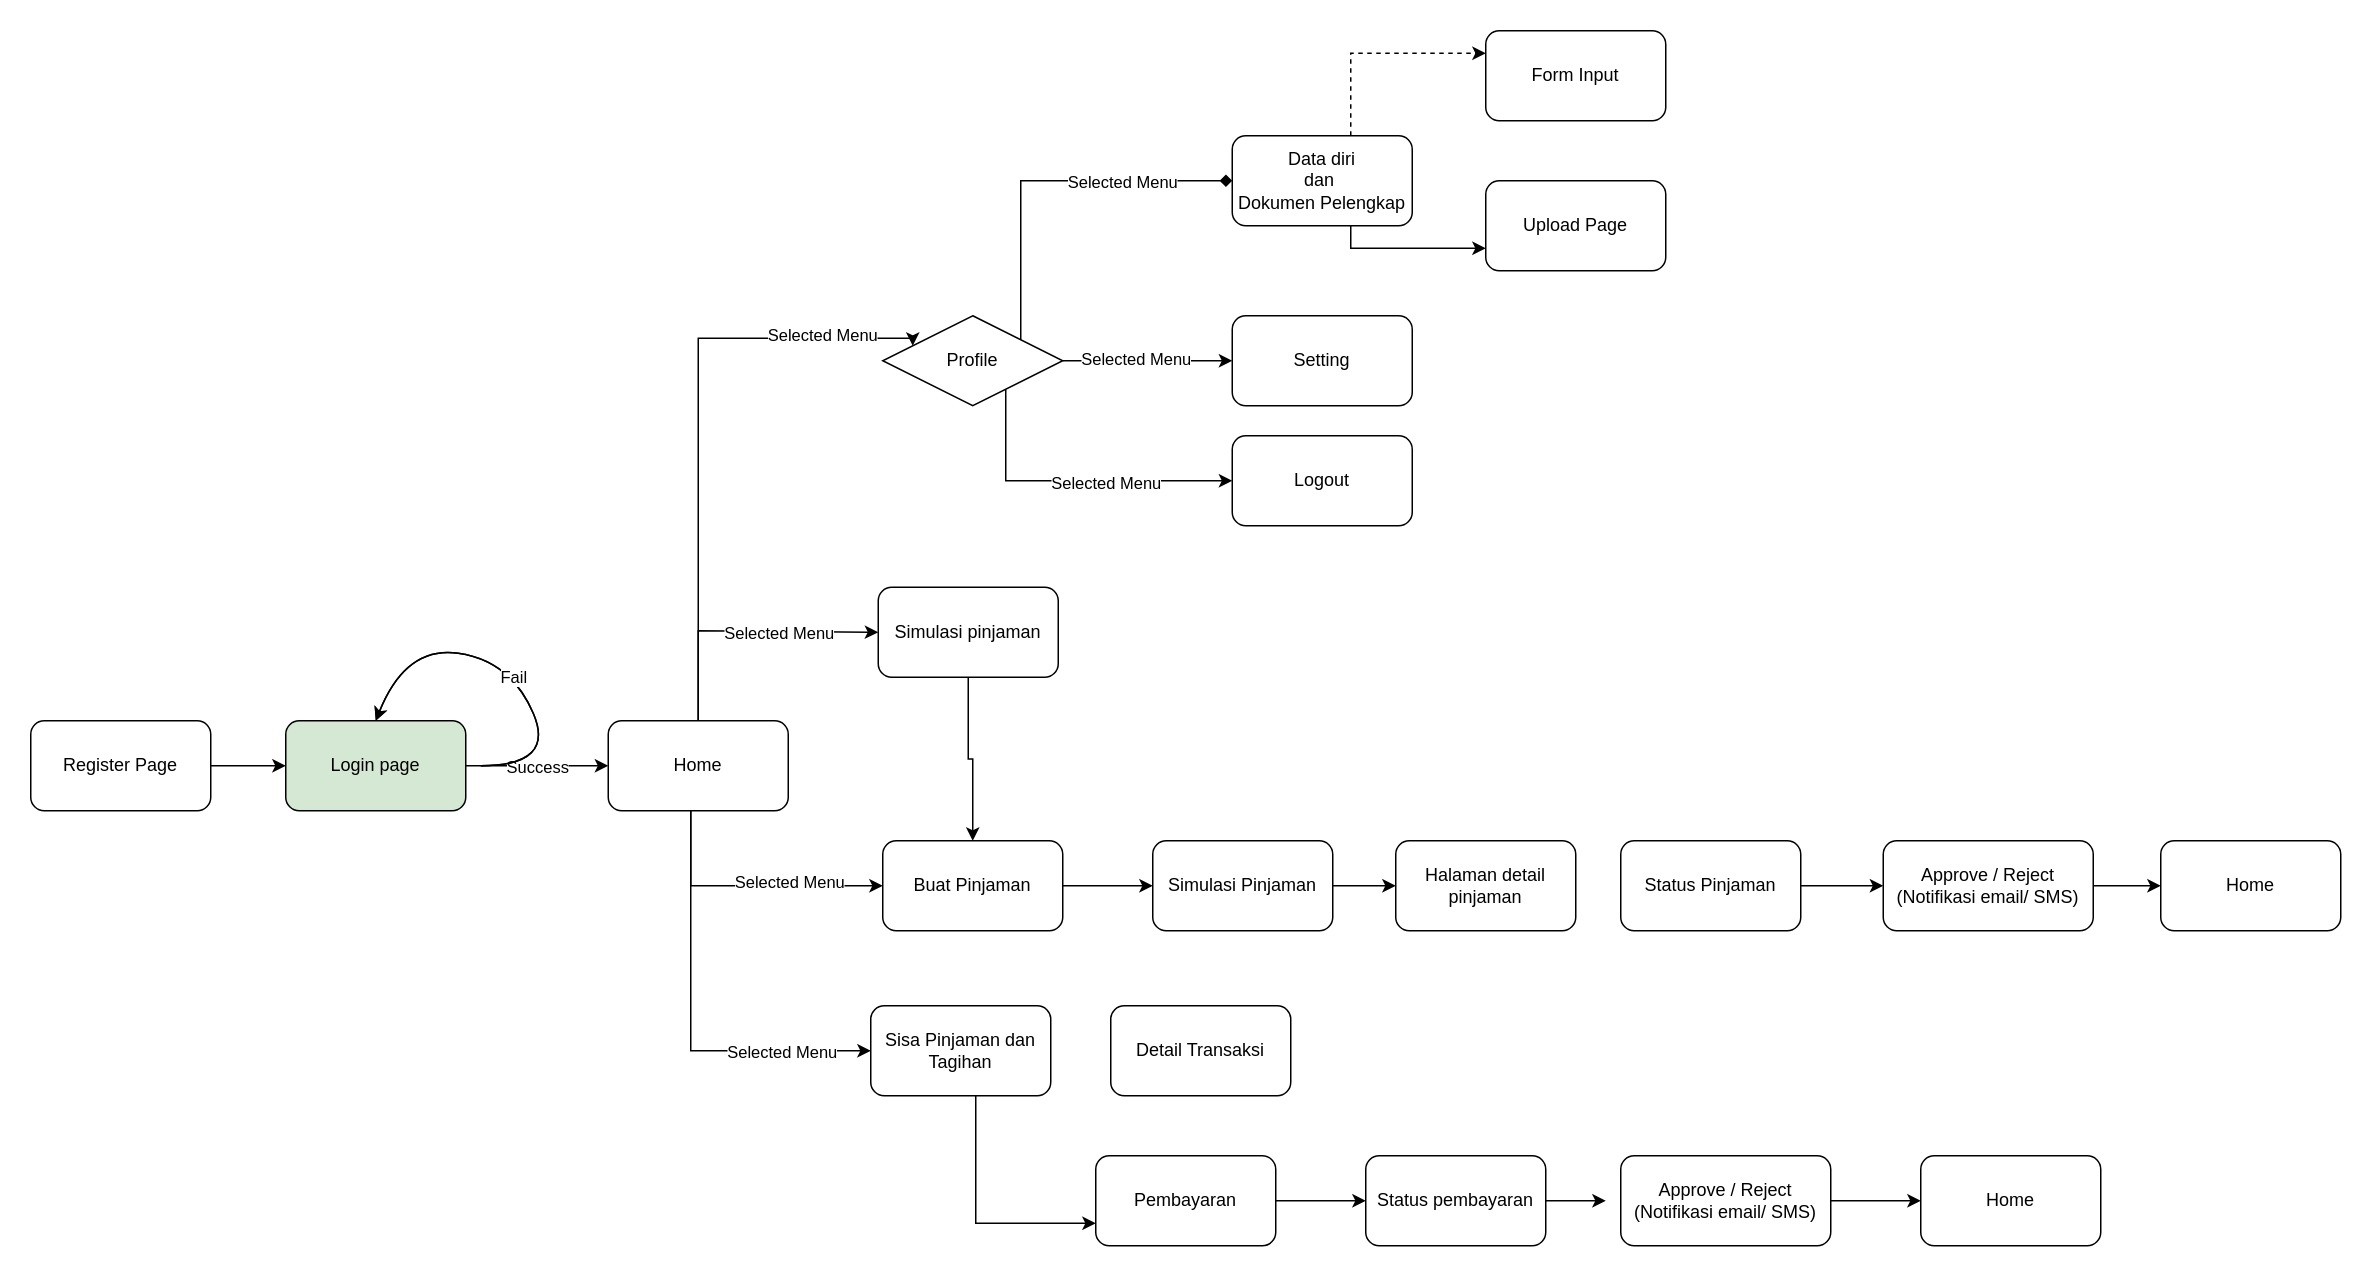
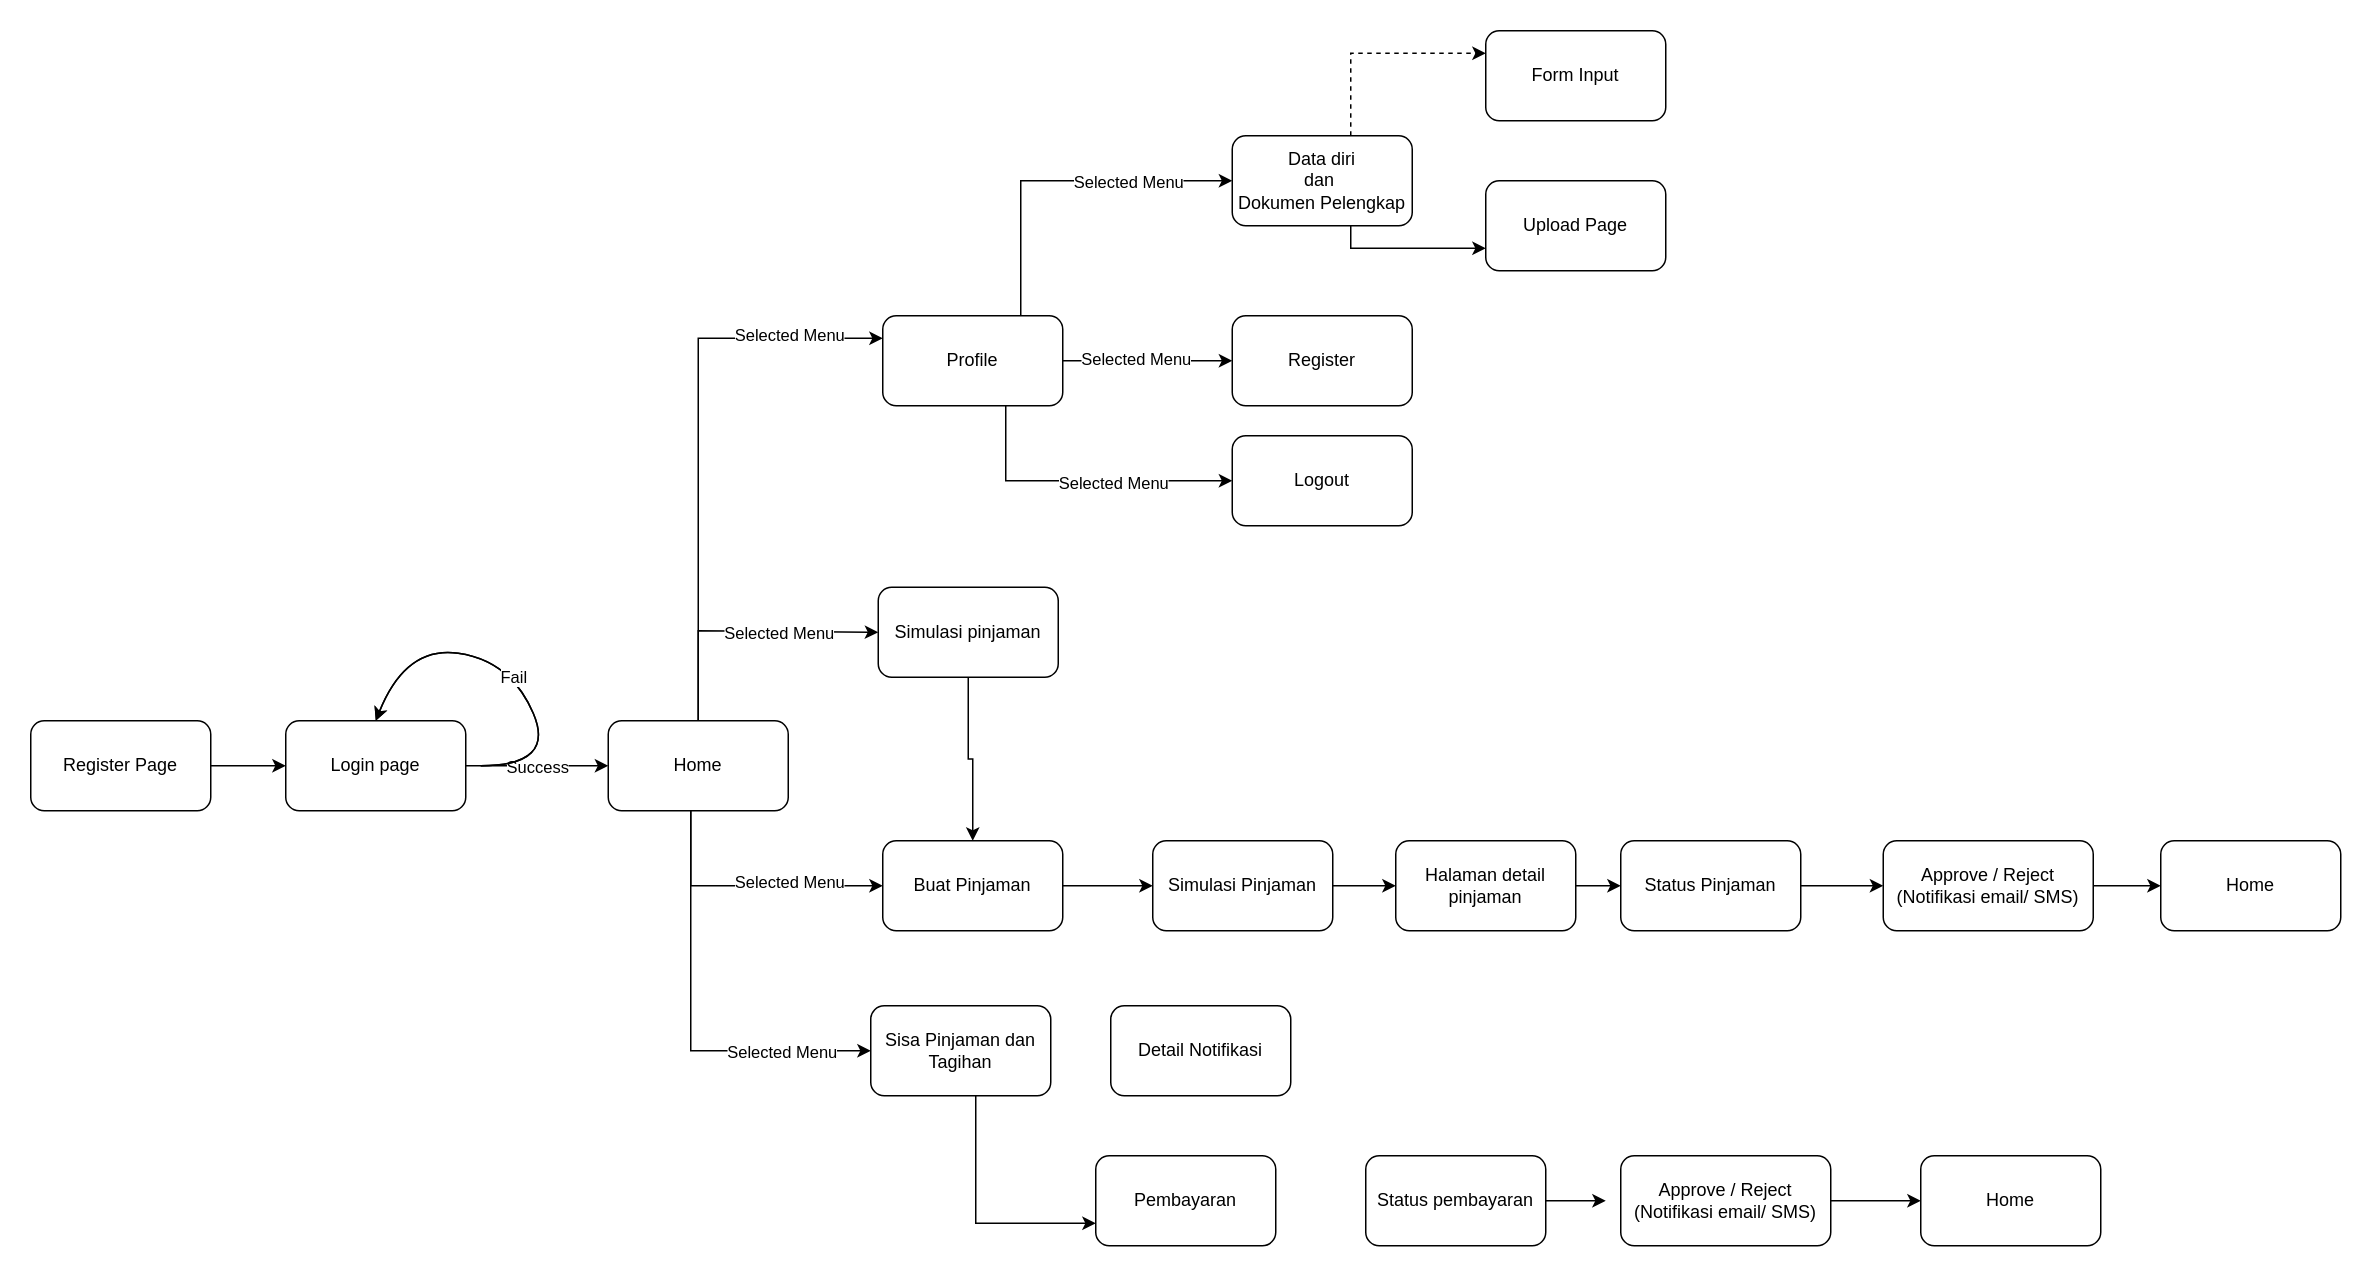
edge "Profile" -> "Data diri dan Dokumen Pelengkap": arrowhead diamond -> classic
node "Profile": shape diamond -> rounded rectangle
node "Setting": label "Setting" -> "Register"
node "Login page": fillcolor #d5e8d4 -> #ffffff
edge "Halaman detail pinjaman" -> "Status Pinjaman": added
node "Detail Transaksi": label "Detail Transaksi" -> "Detail Notifikasi"
edge "Pembayaran" -> "Status pembayaran": removed
